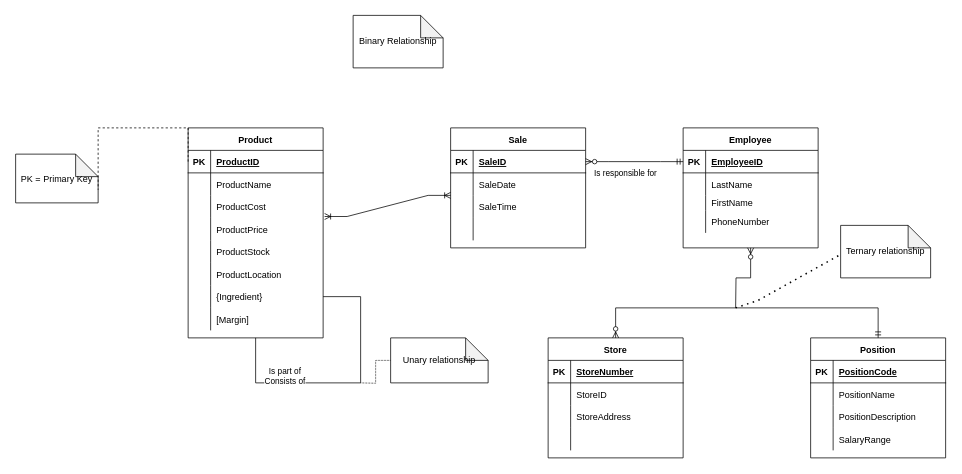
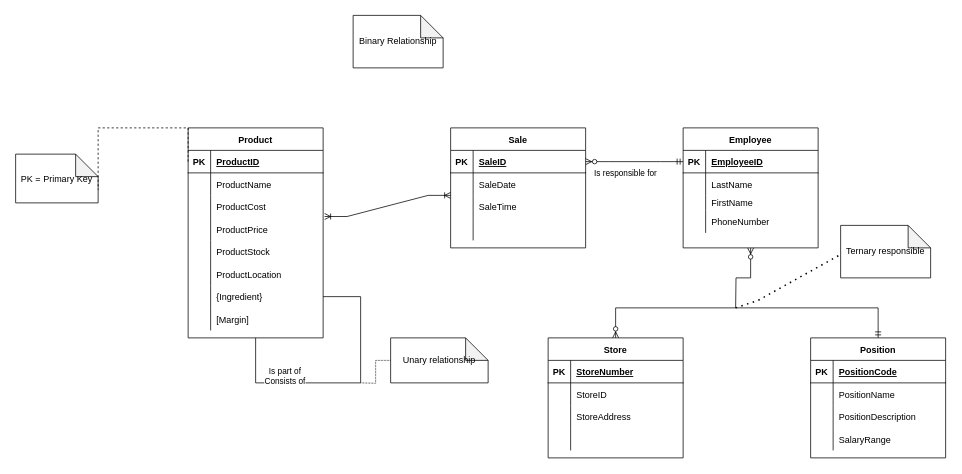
node "Ternary relationship": label "Ternary relationship" -> "Ternary responsible"
